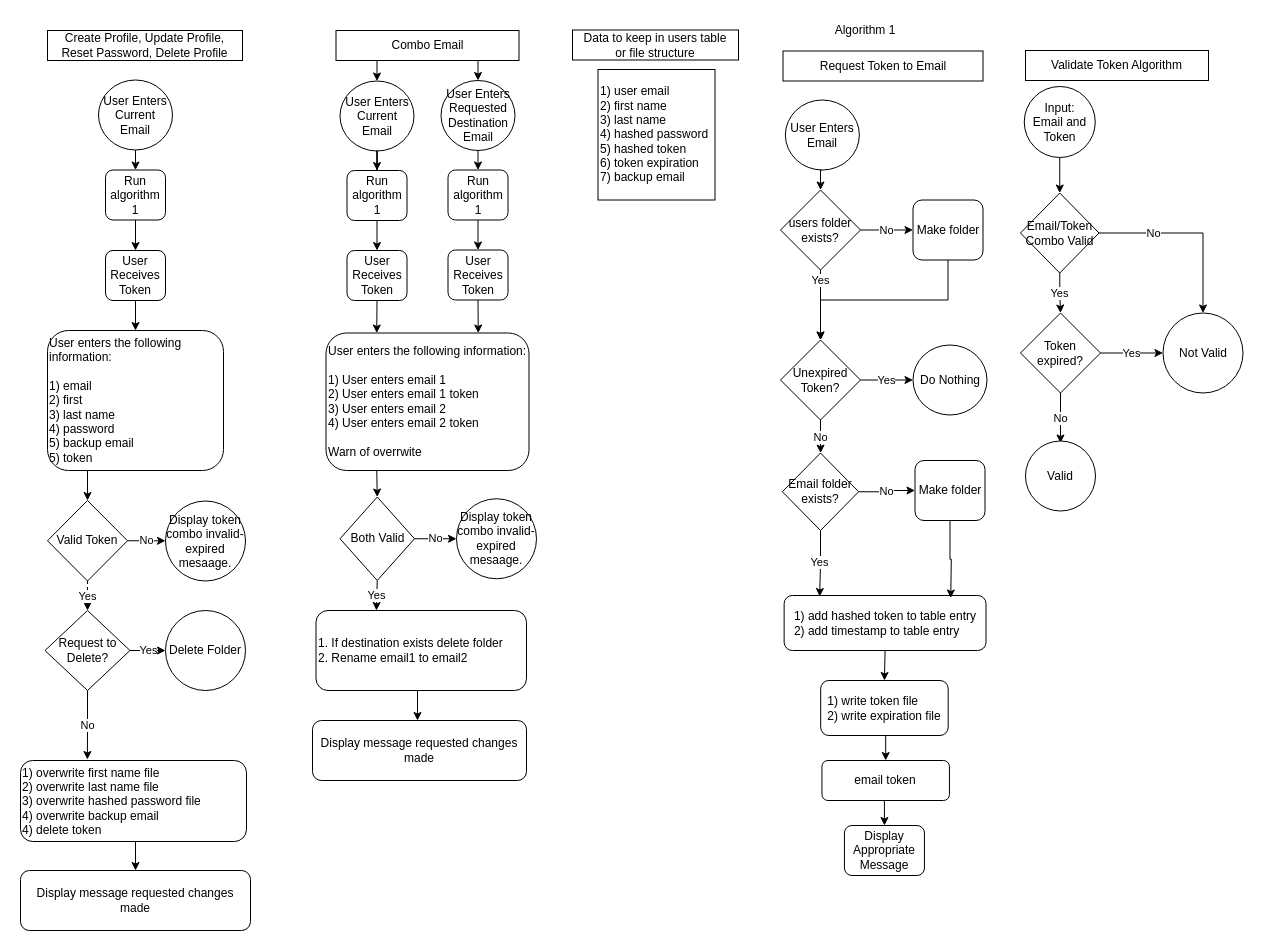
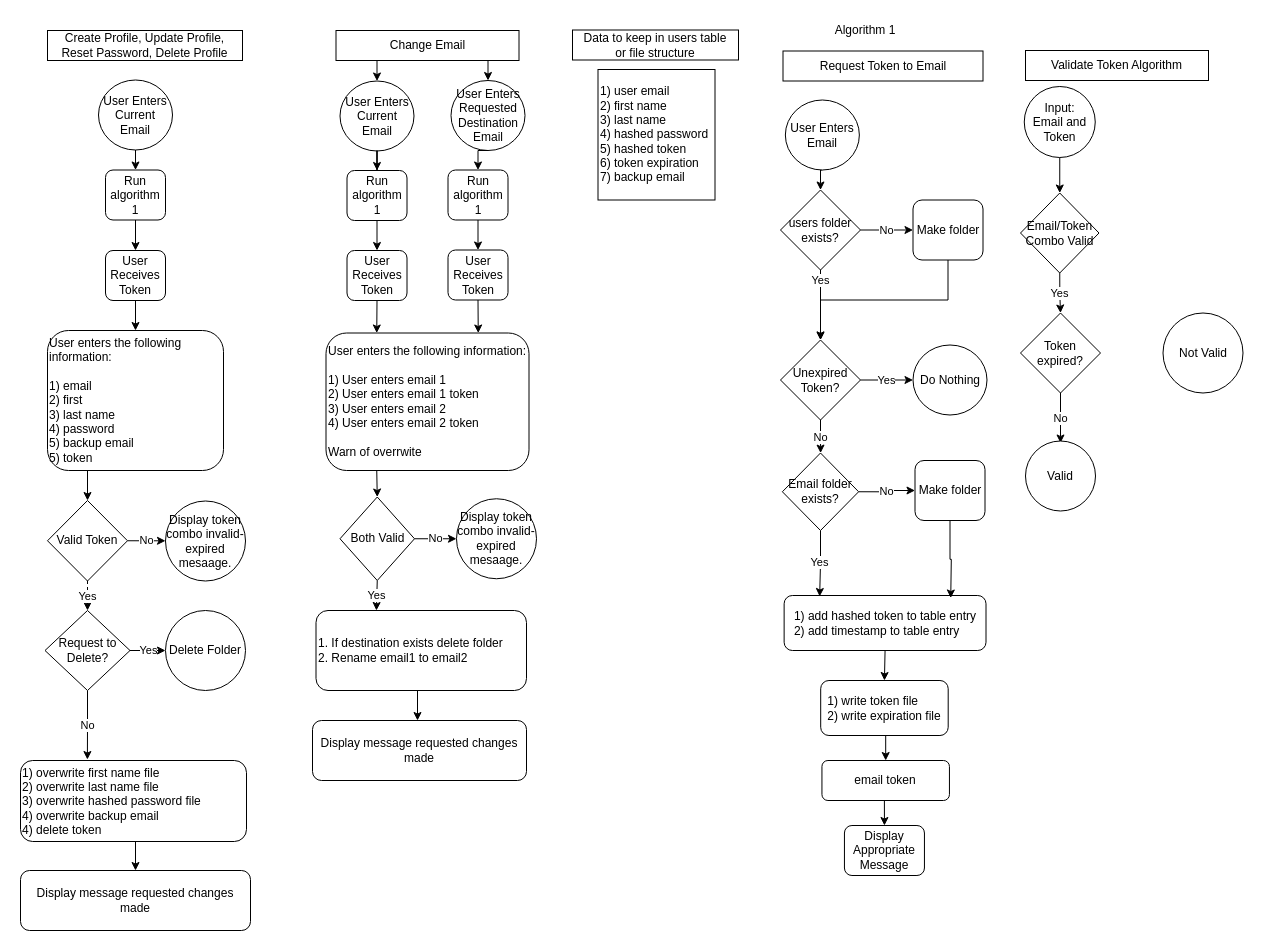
node "Combo Email": label "Combo Email" -> "Change Email"
node "User Enters Requested Destination Email": moved (478, 116) -> (488, 116)
edge "Email/Token Combo Valid" -> "Not Valid": removed, label "No"
edge "Token expired?" -> "Not Valid": removed, label "Yes"
